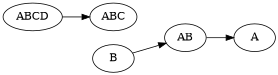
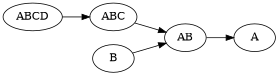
edge "ABC" -> "AB": added
